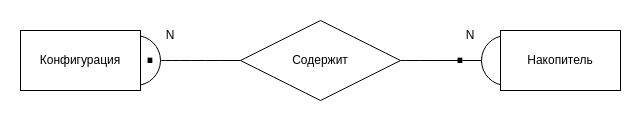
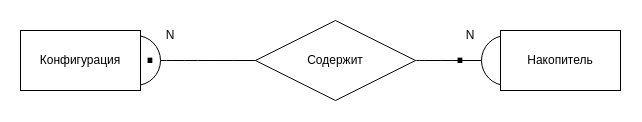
node "Содержит": moved (321, 61) -> (336, 61)
